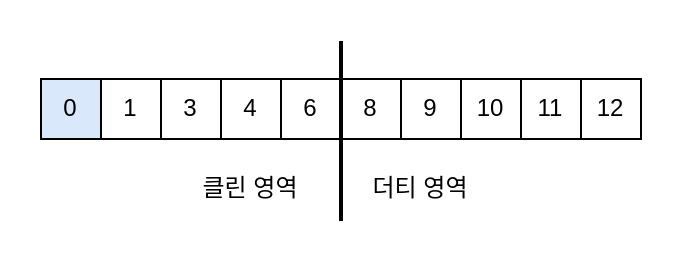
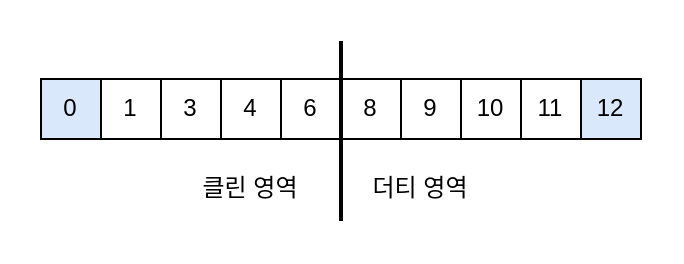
node "12": fillcolor #ffffff -> #dae8fc
